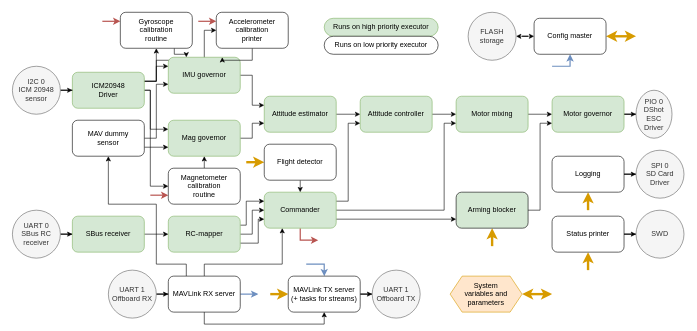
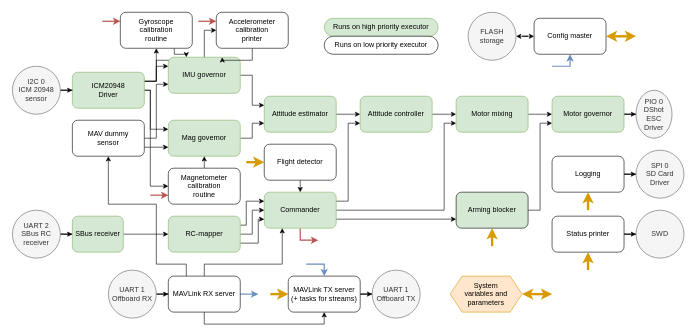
node "UART 0 SBus RC receiver": label "UART 0 SBus RC receiver" -> "UART 2 SBus RC receiver"
node "SBus receiver": size 72x36 -> 51x36
